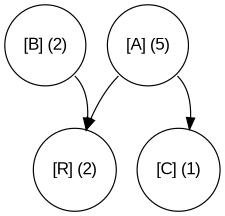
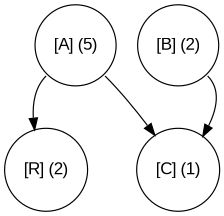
edge "[B] (2)" -> "[R] (2)": now "[B] (2)" -> "[C] (1)"
